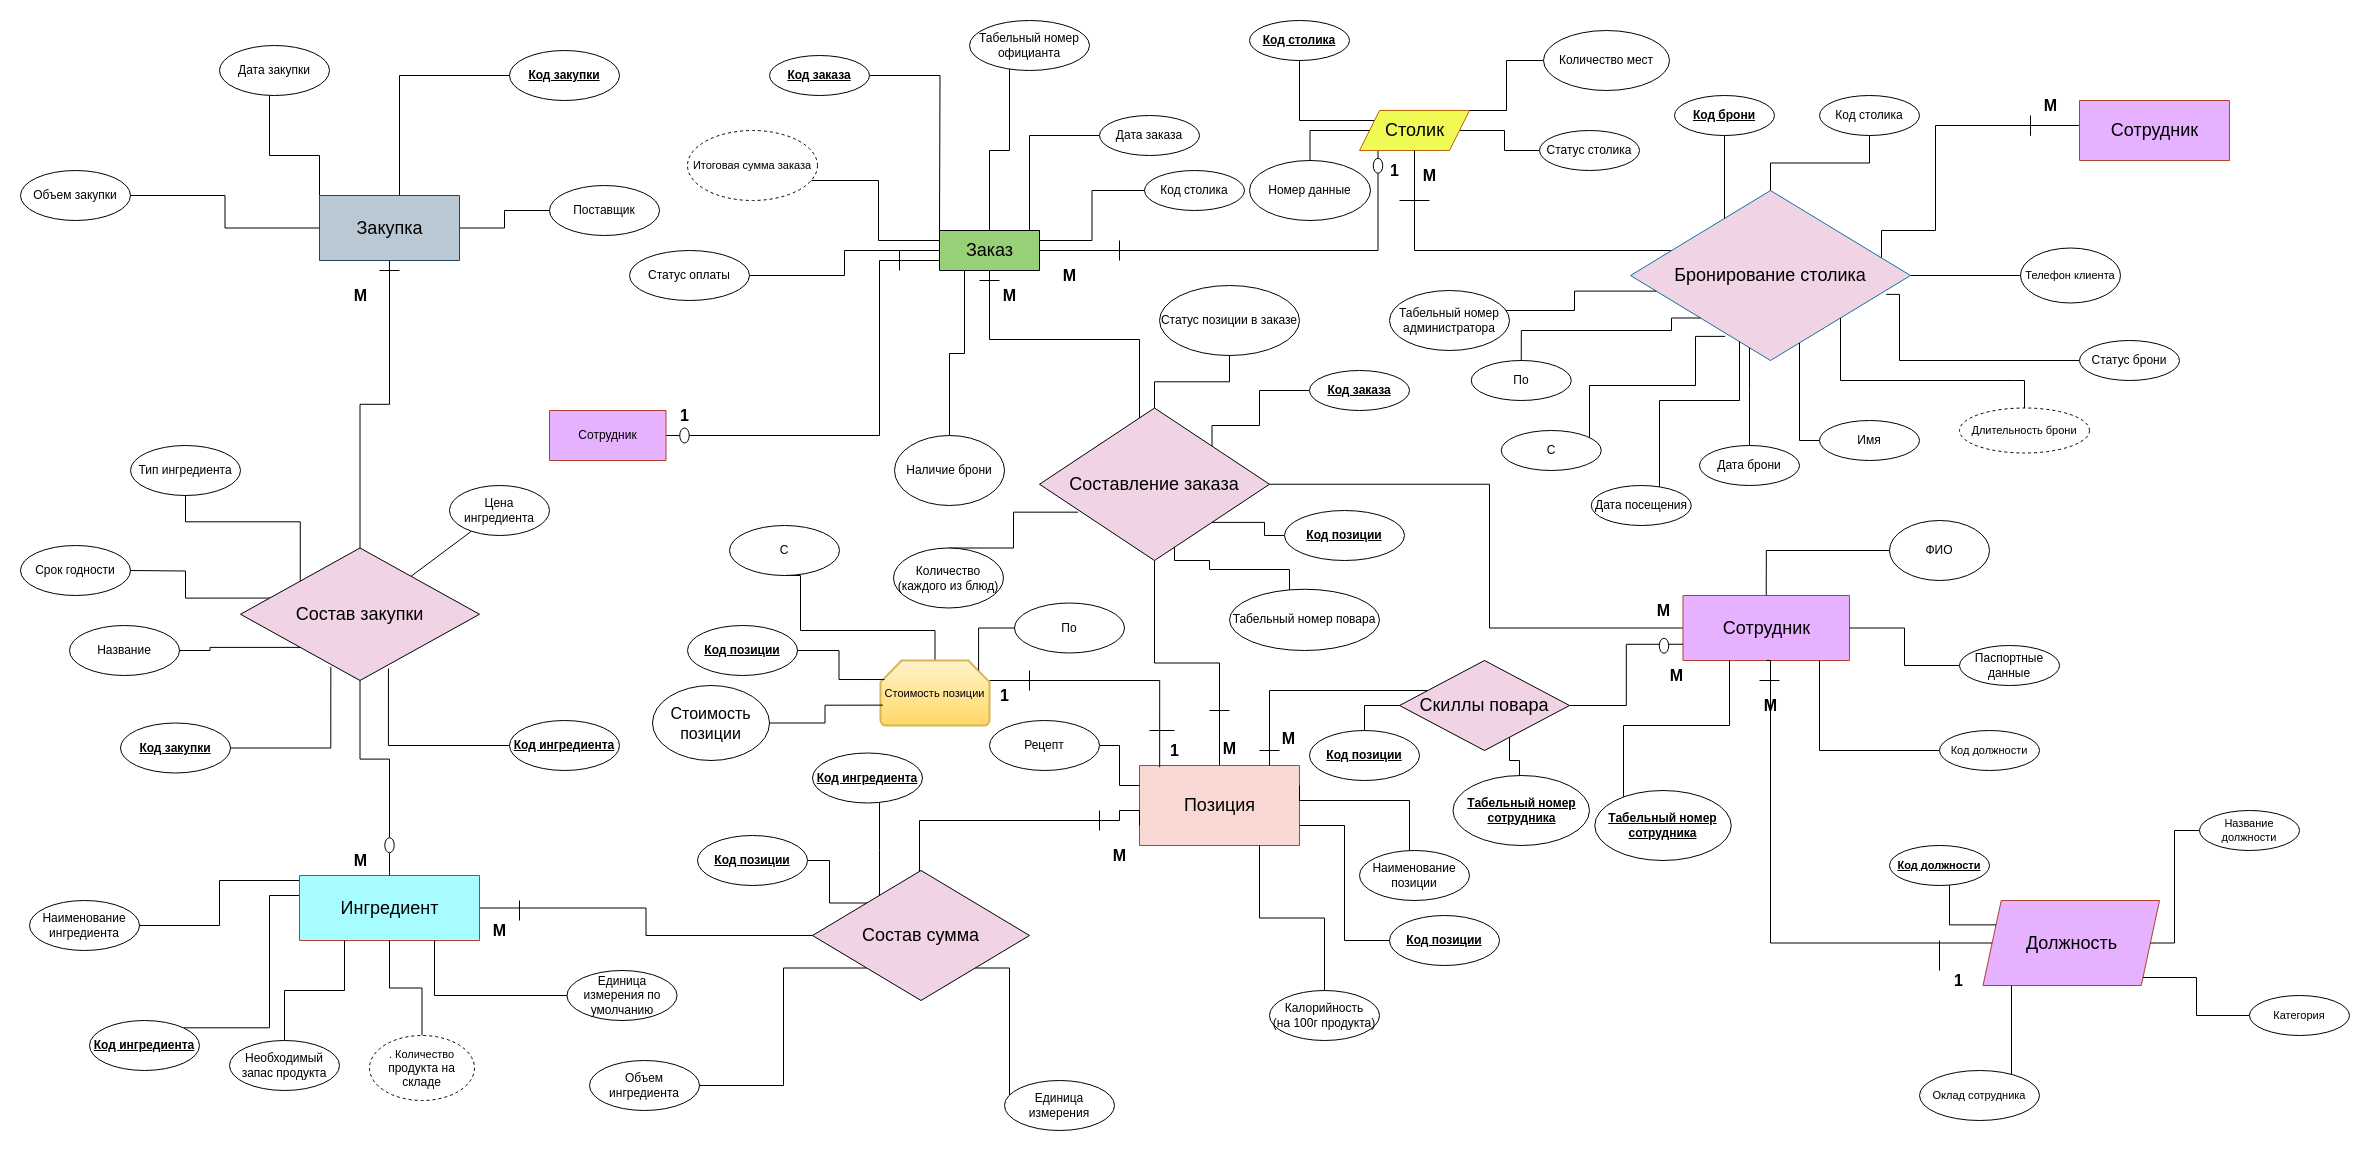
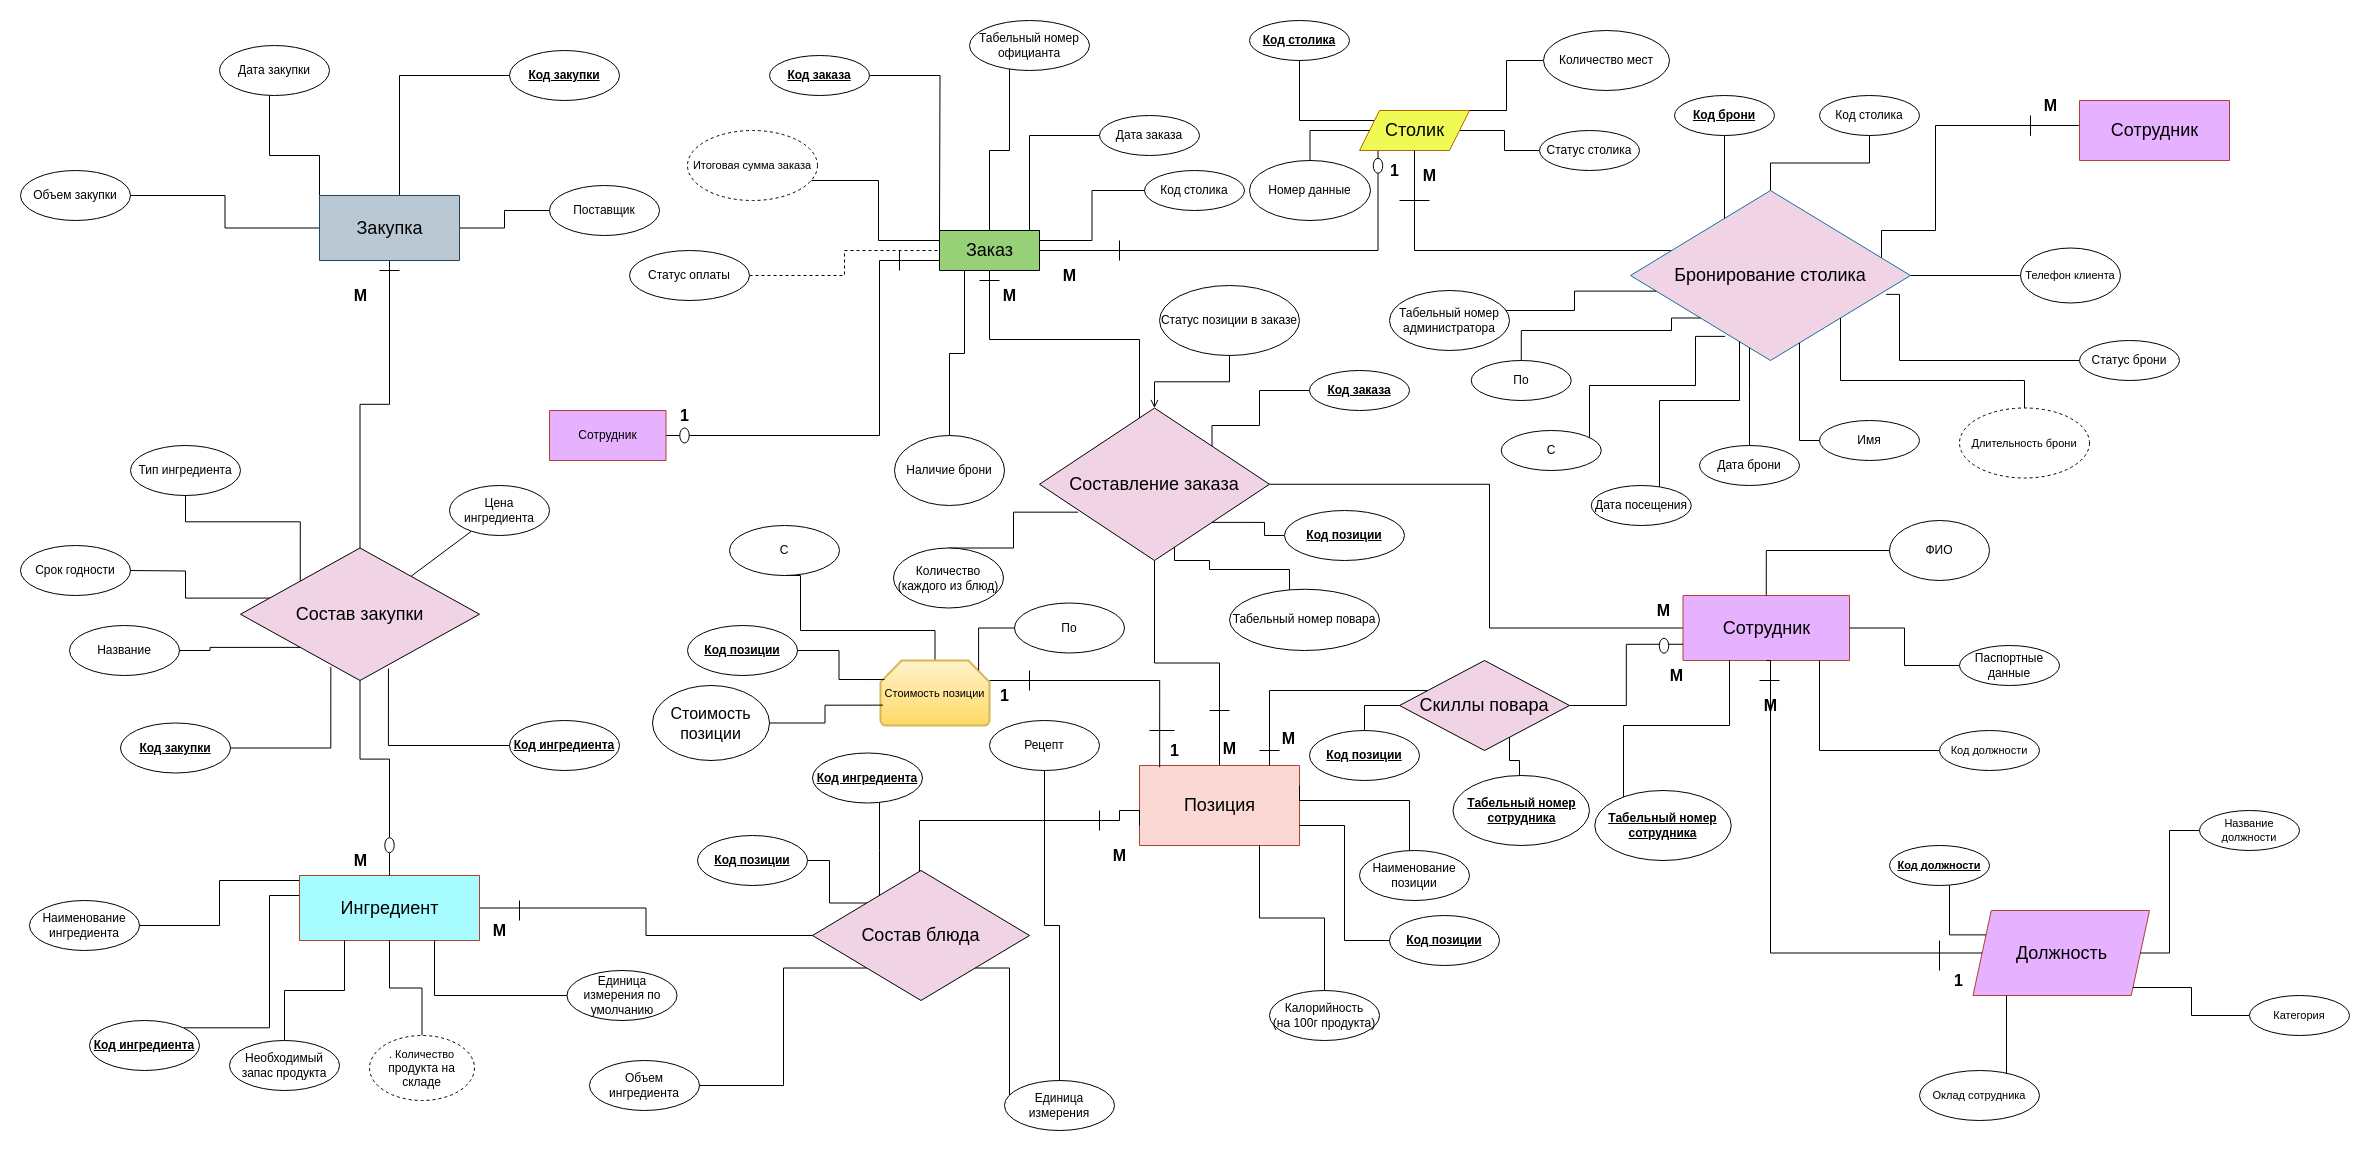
edge "Заказ" -- "Статус оплаты": style solid -> dashed
edge "Статус позиции в заказе" -- "Составление заказа": arrowhead none -> open
node "Длительность брони": size 130x45 -> 130x70
edge "Рецепт" -- "Позиция": now "Рецепт" -- "Единица измерения"
node "Состав сумма": label "Состав сумма" -> "Состав блюда"
node "Должность": moved (2071, 943) -> (2061, 953)
